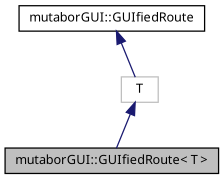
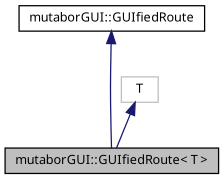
edge "T" -> "mutaborGUI::GUIfiedRoute": now "mutaborGUI::GUIfiedRoute< T >" -> "mutaborGUI::GUIfiedRoute"
